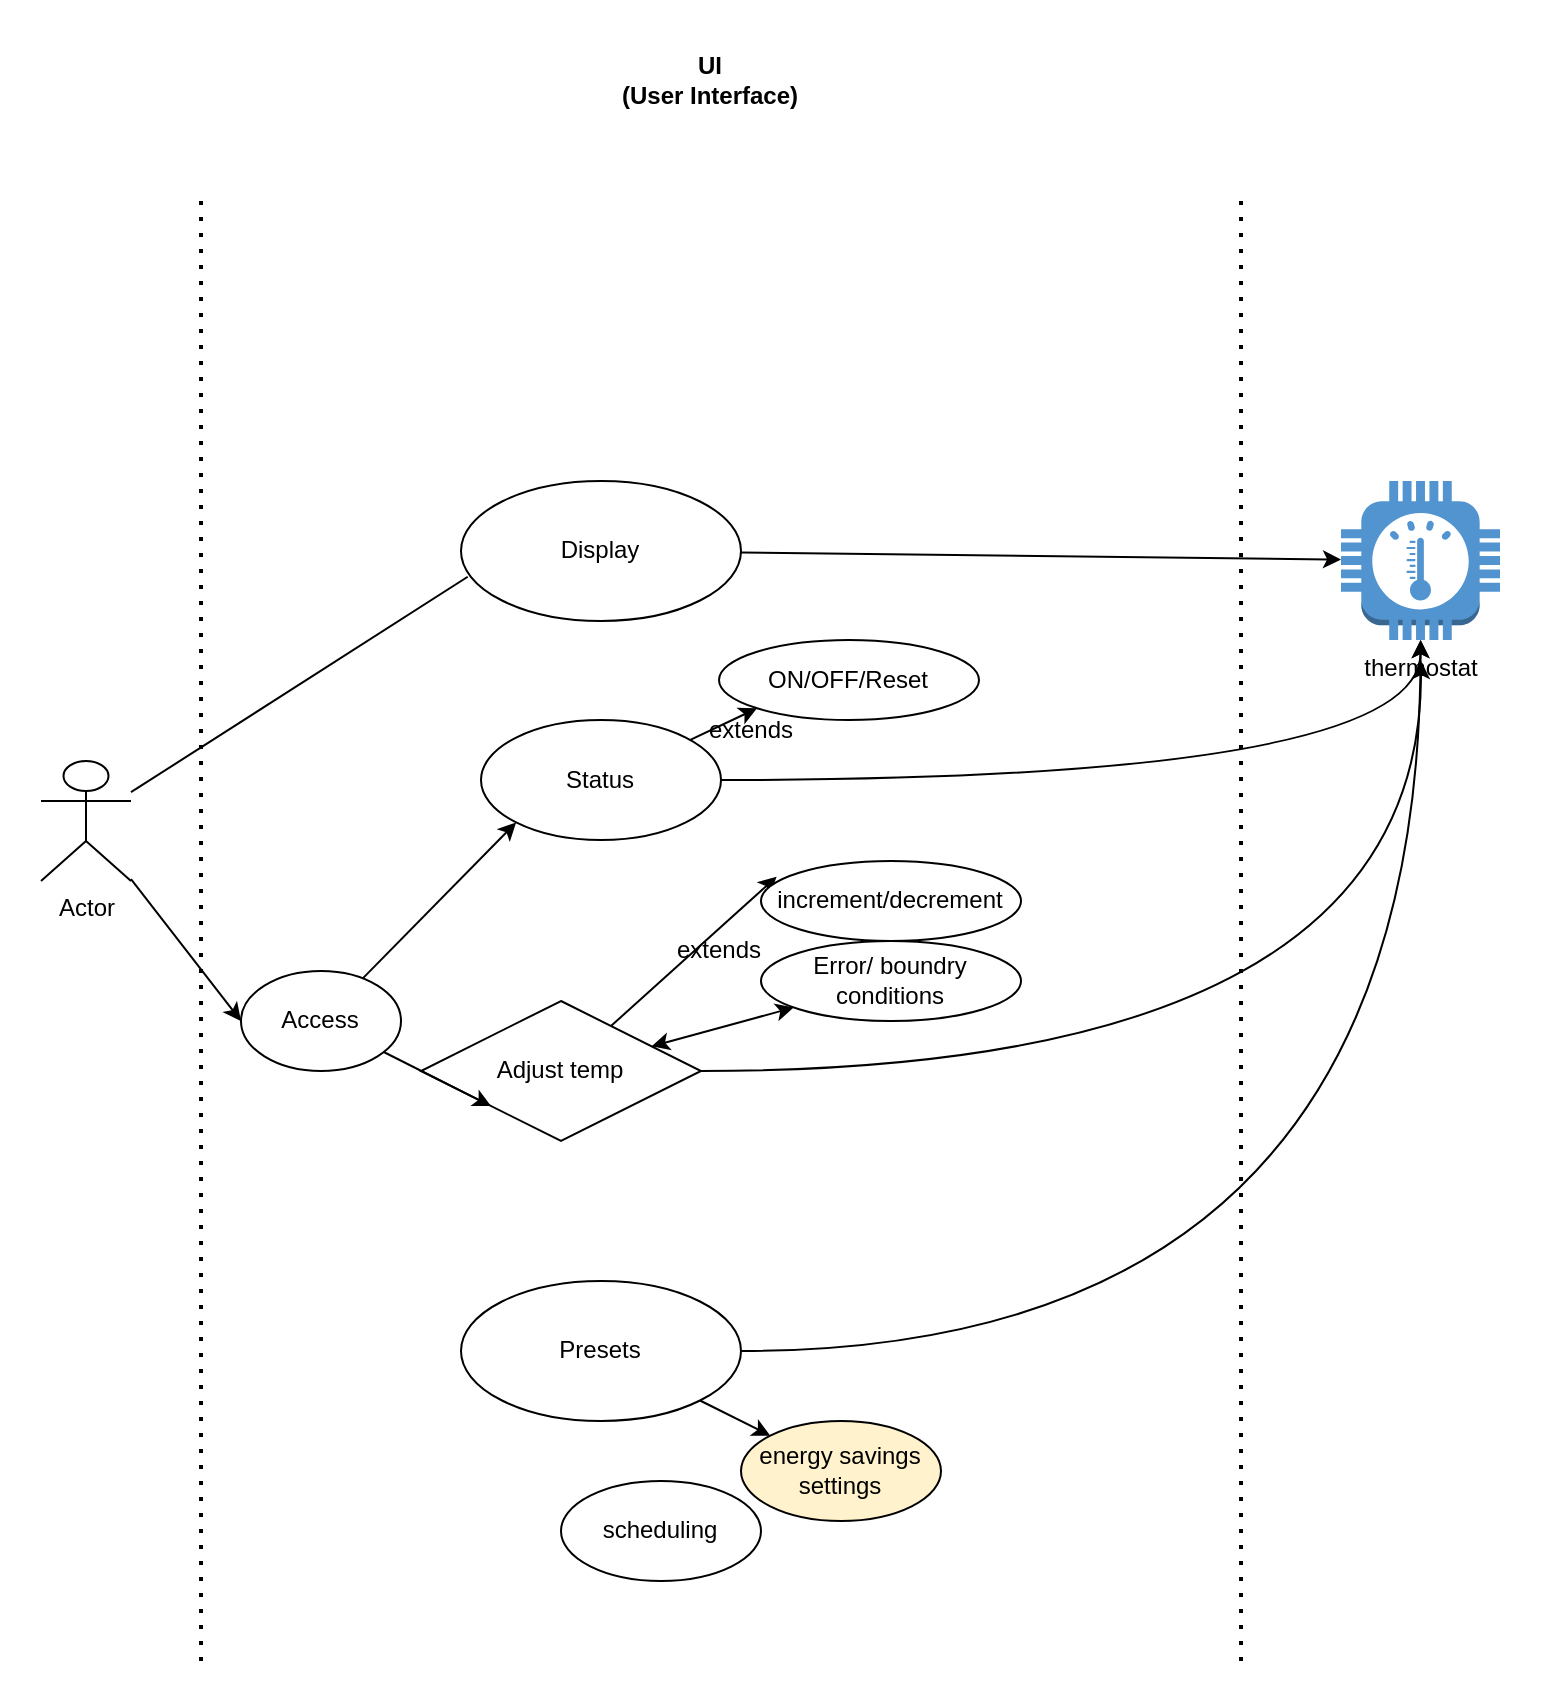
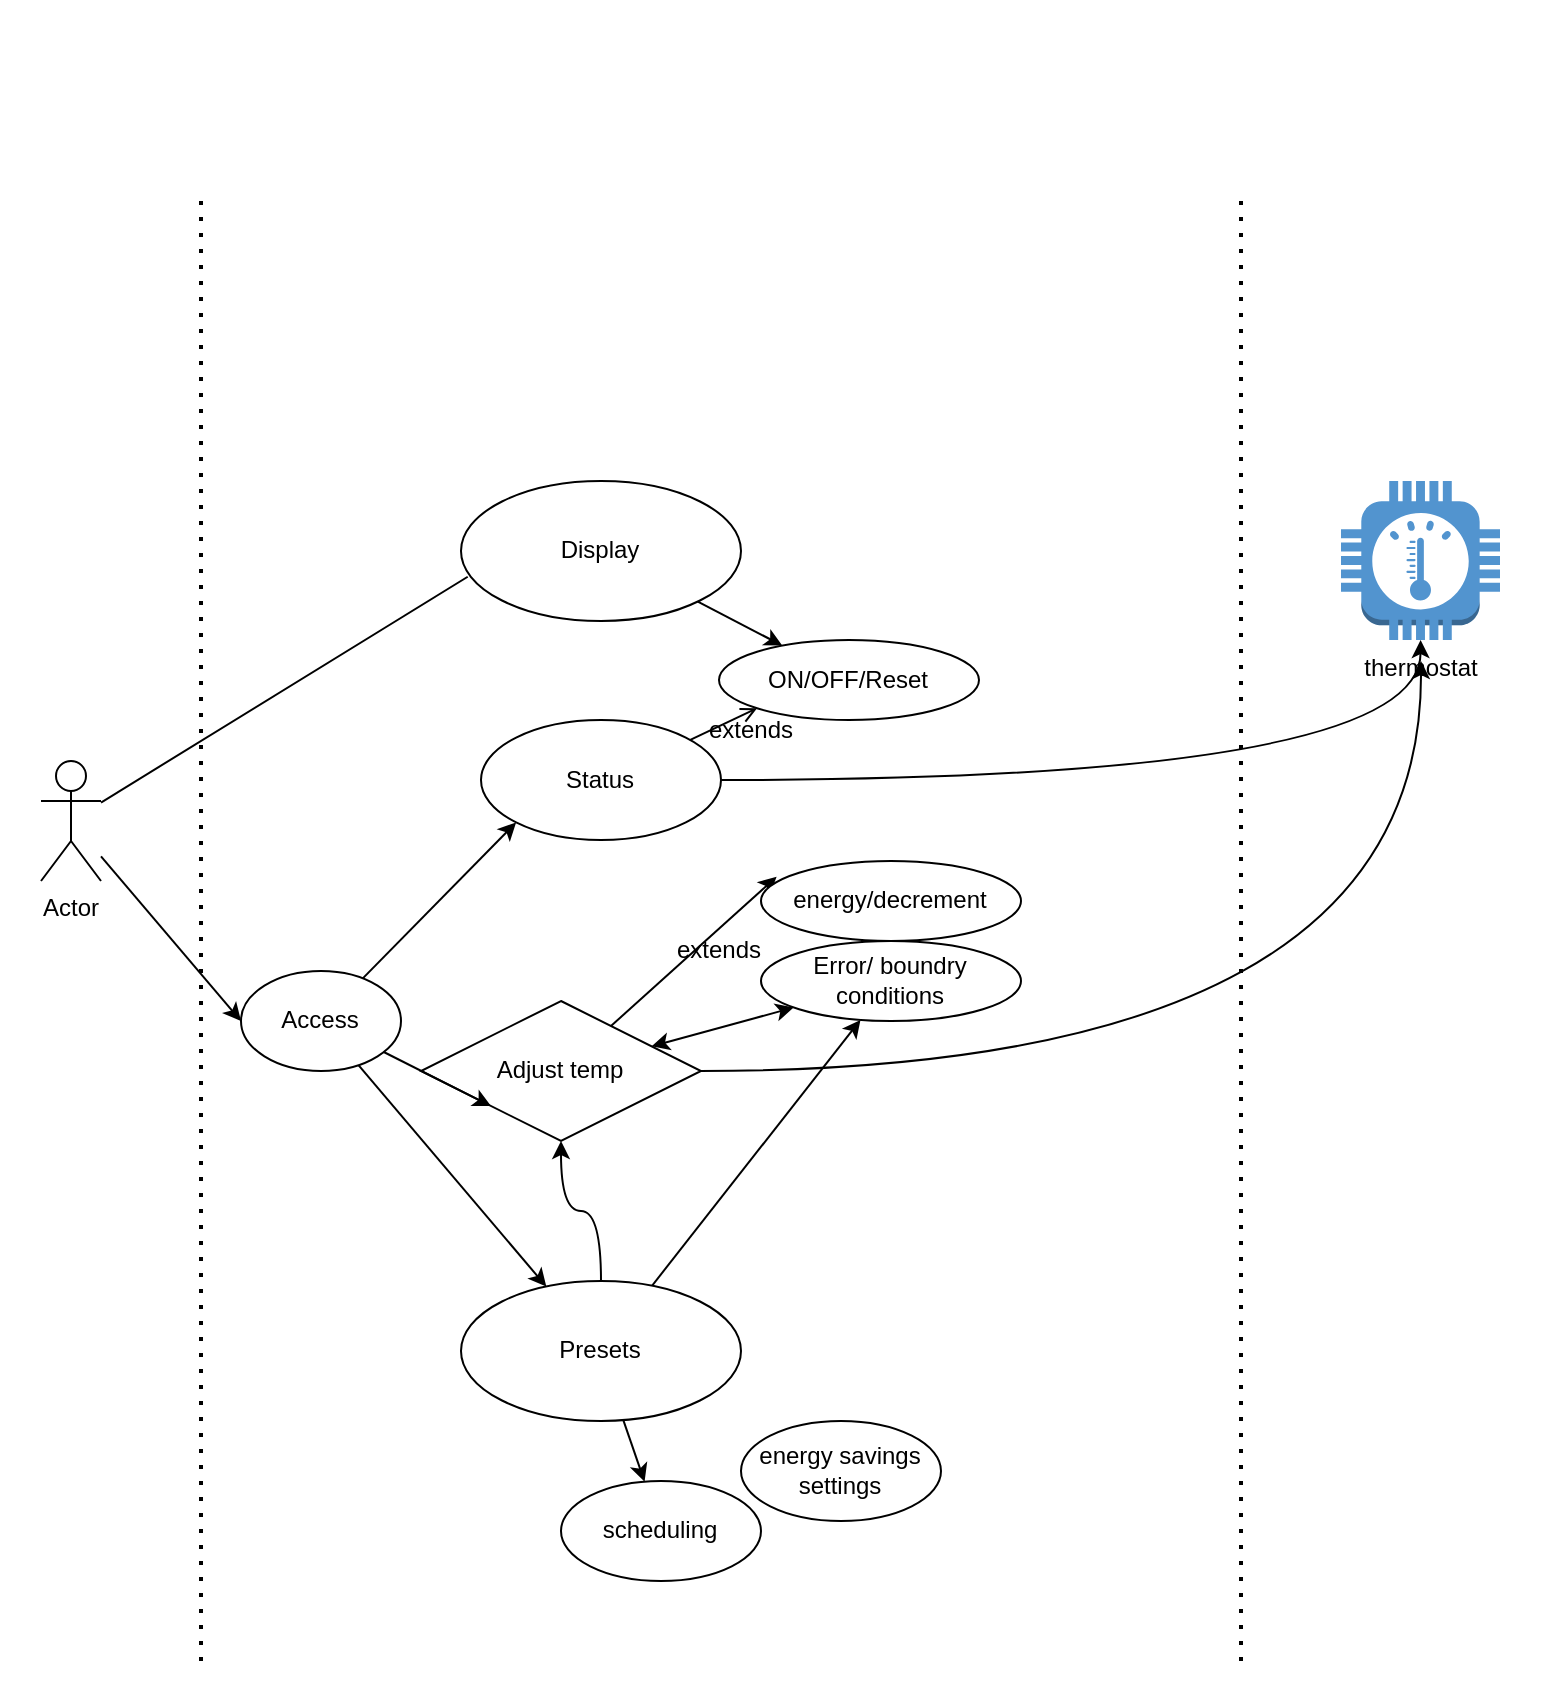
node "UI (User Interface)": removed
edge "Display" -> "thermostat": now "Display" -> "ON/OFF/Reset"
edge "Status" -> "ON/OFF/Reset": arrowhead classic -> open
node "Actor": size 90x120 -> 60x120
node "increment/decrement": label "increment/decrement" -> "energy/decrement"
edge "Access" -> "Presets": added
edge "Presets" -> "thermostat": now "Presets" -> "Adjust temp"
edge "Presets" -> "energy savings settings": now "Presets" -> "Error/ boundry conditions"
edge "Presets" -> "scheduling": added
node "energy savings settings": fillcolor #fff2cc -> #ffffff
